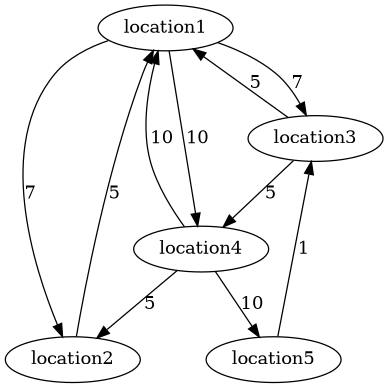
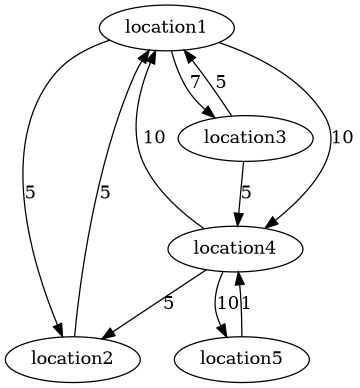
edge "location1" -> "location2": label "7" -> "5"
edge "location5" -> "location3": now "location5" -> "location4"
